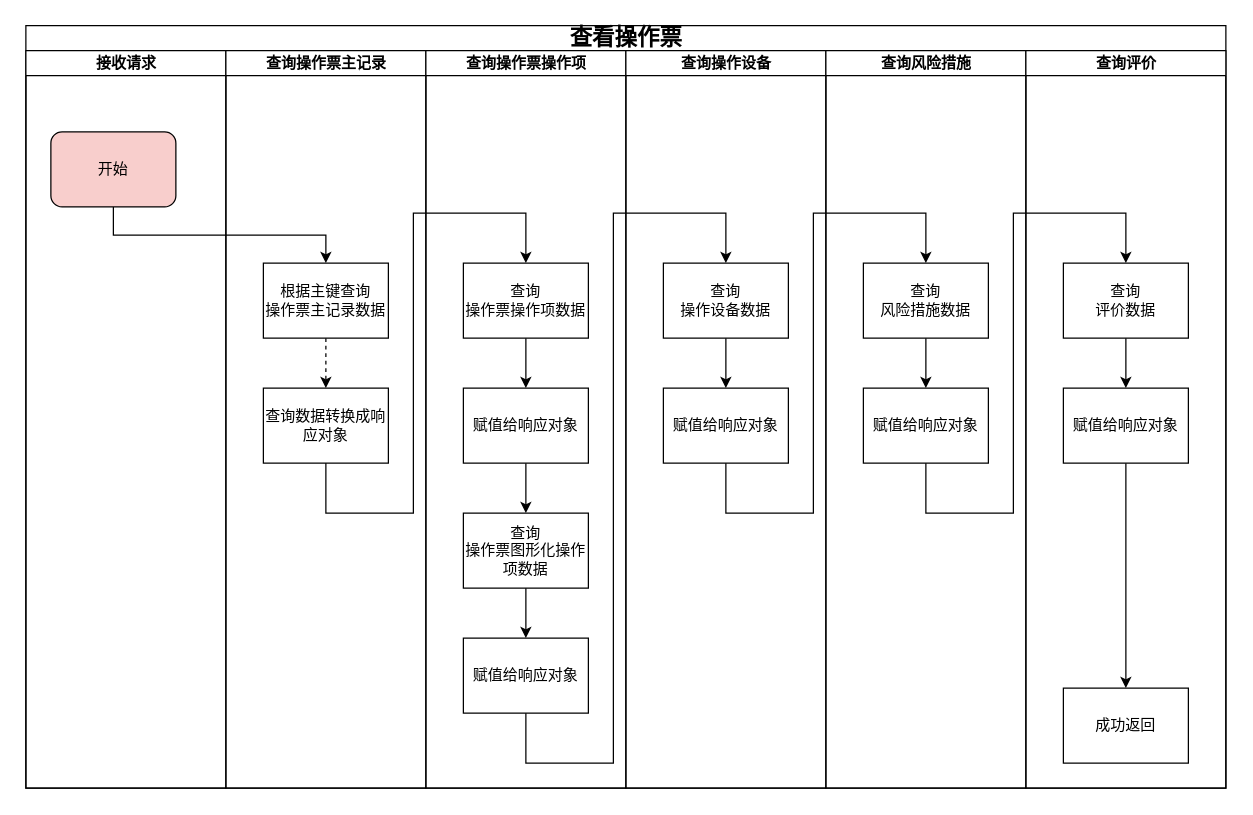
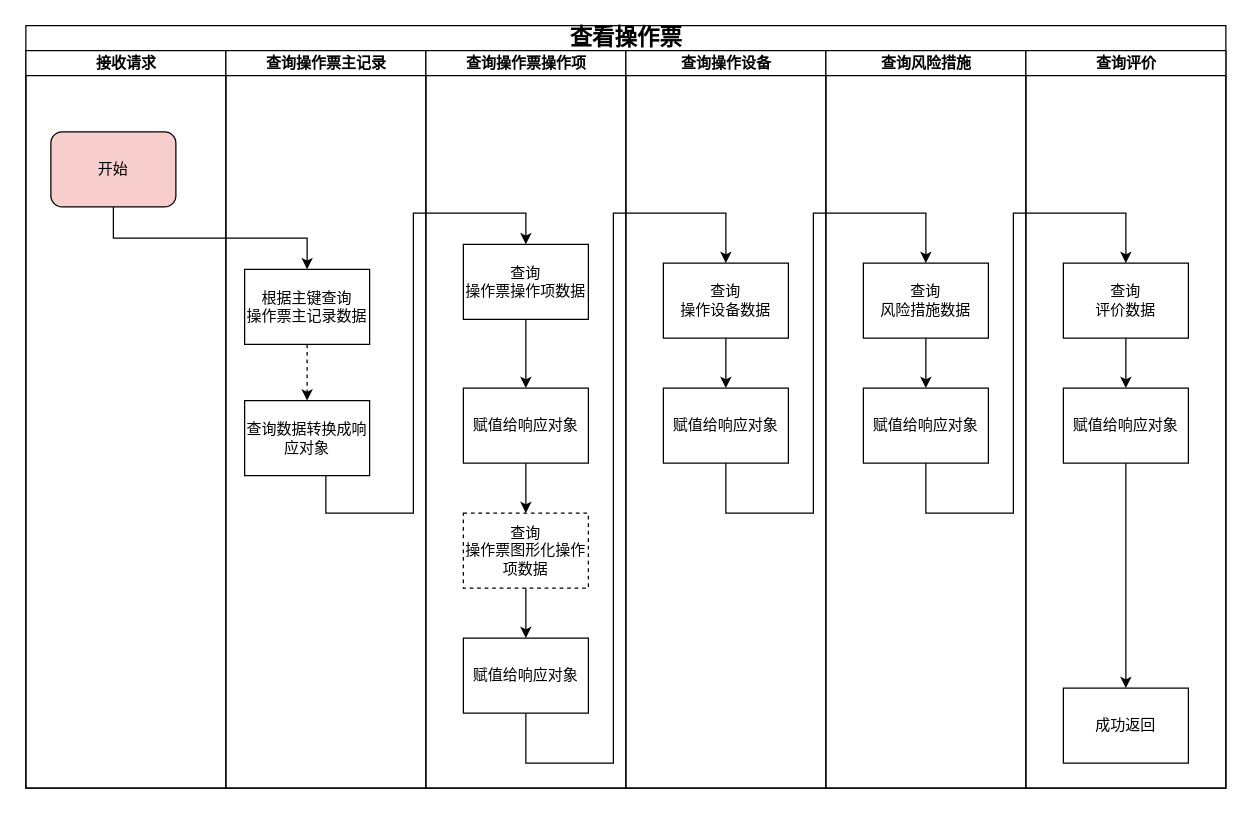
node "根据主键查询 操作票主记录数据": moved (326, 301) -> (307, 307)
node "查询 操作票操作项数据": moved (526, 301) -> (526, 282)
node "查询数据转换成响应对象": moved (326, 426) -> (307, 438)
node "查询 操作票图形化操作项数据": style solid -> dashed
